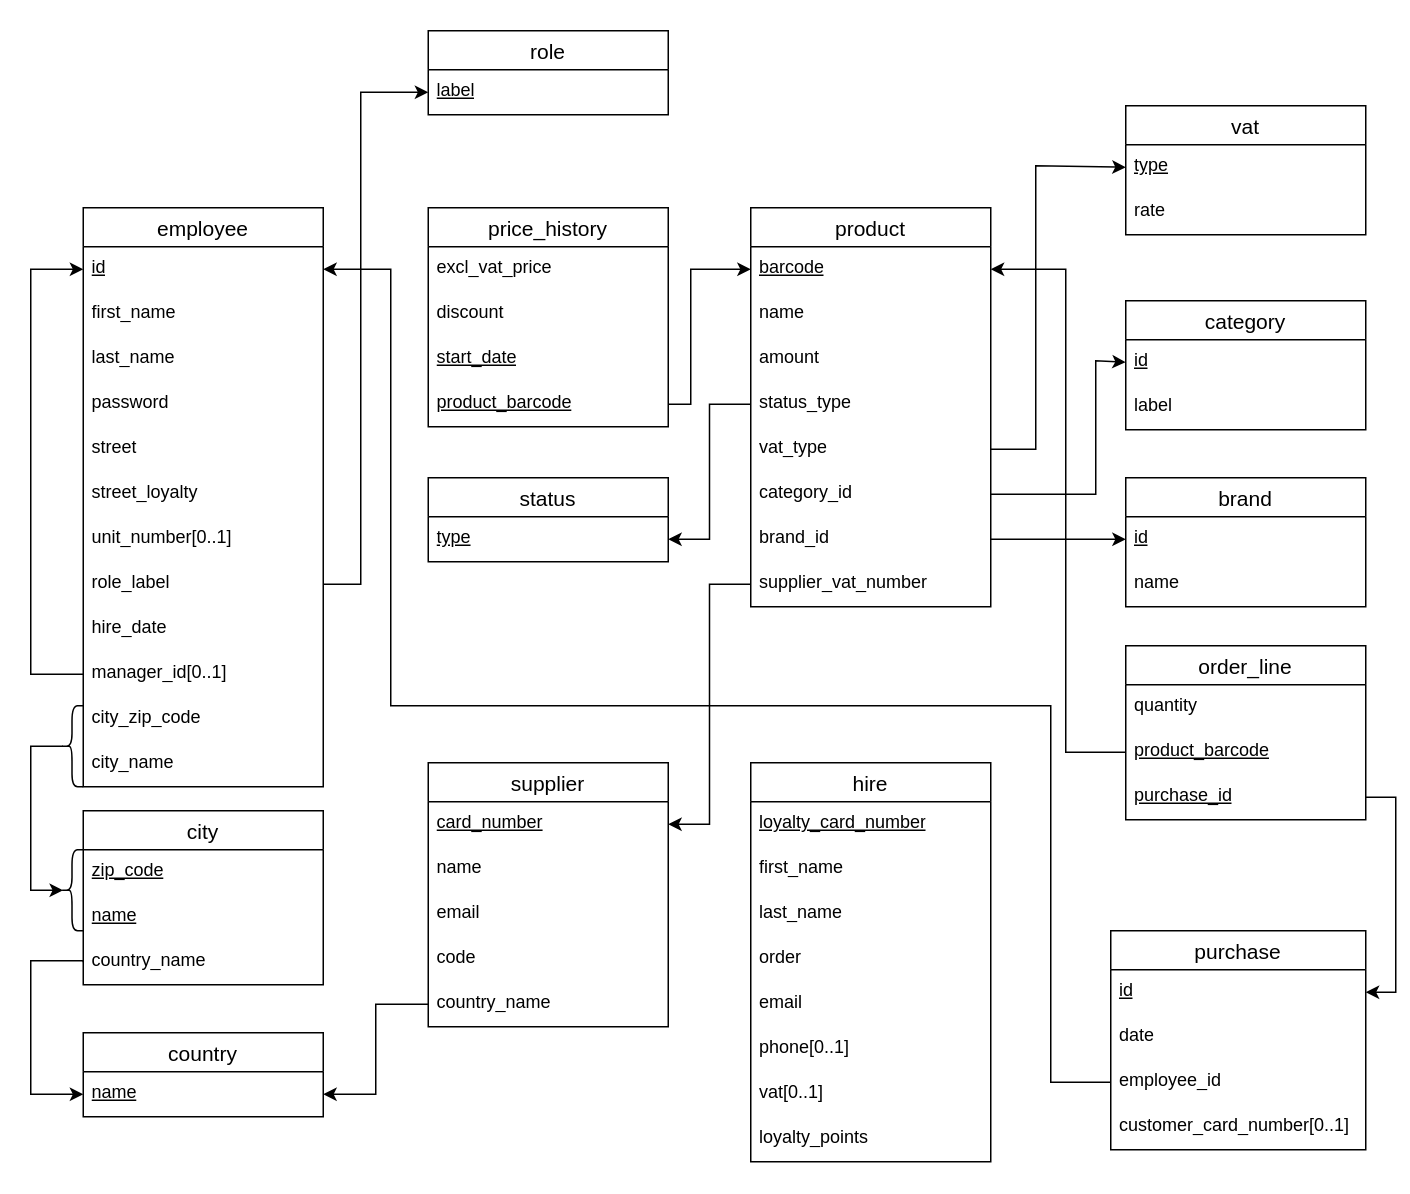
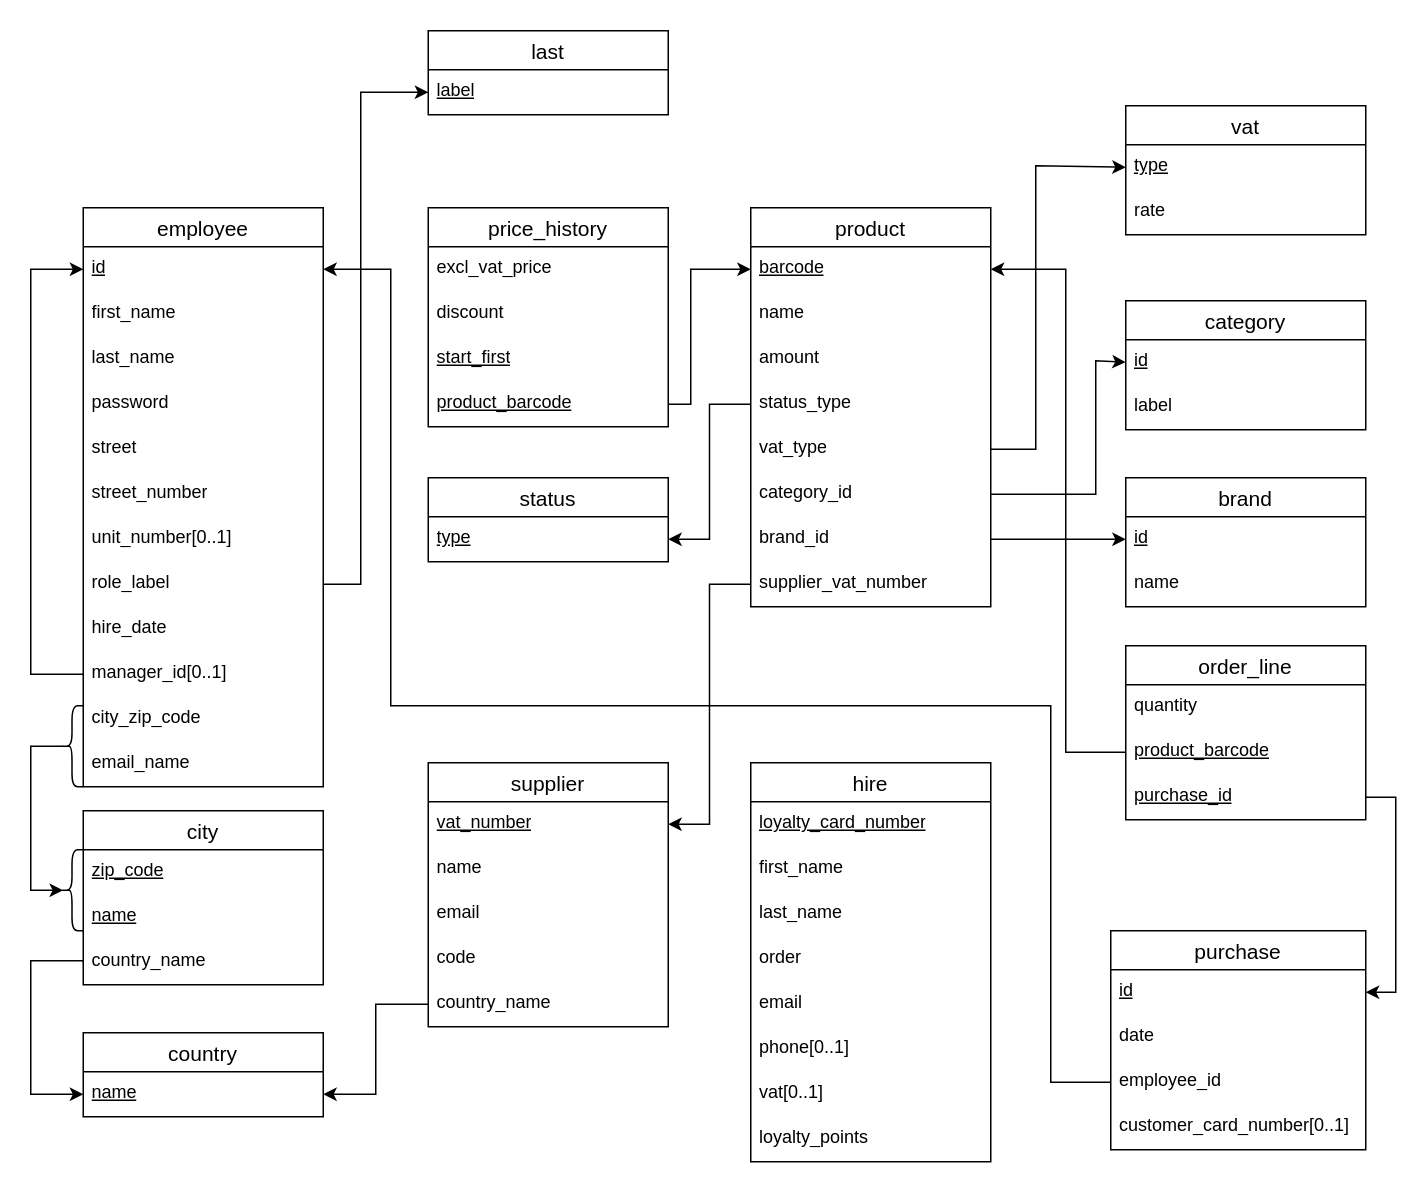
node "role": label "role" -> "last"
node "start_date": label "start_date" -> "start_first"
node "street_loyalty": label "street_loyalty" -> "street_number"
node "city_name": label "city_name" -> "email_name"
node "card_number": label "card_number" -> "vat_number"
